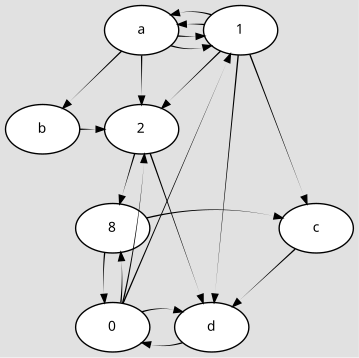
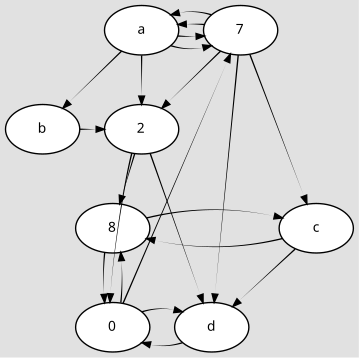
node "1": label "1" -> "7"
edge "0" -> "2": reversed
edge "c" -> "8": added
